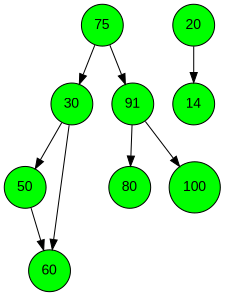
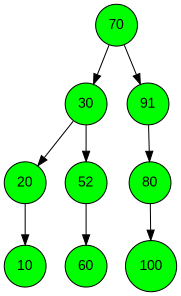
node "75": label "75" -> "70"
node "14": label "14" -> "10"
edge "91" -> "100": now "80" -> "100"
edge "30" -> "60": now "30" -> "20"
node "50": label "50" -> "52"
